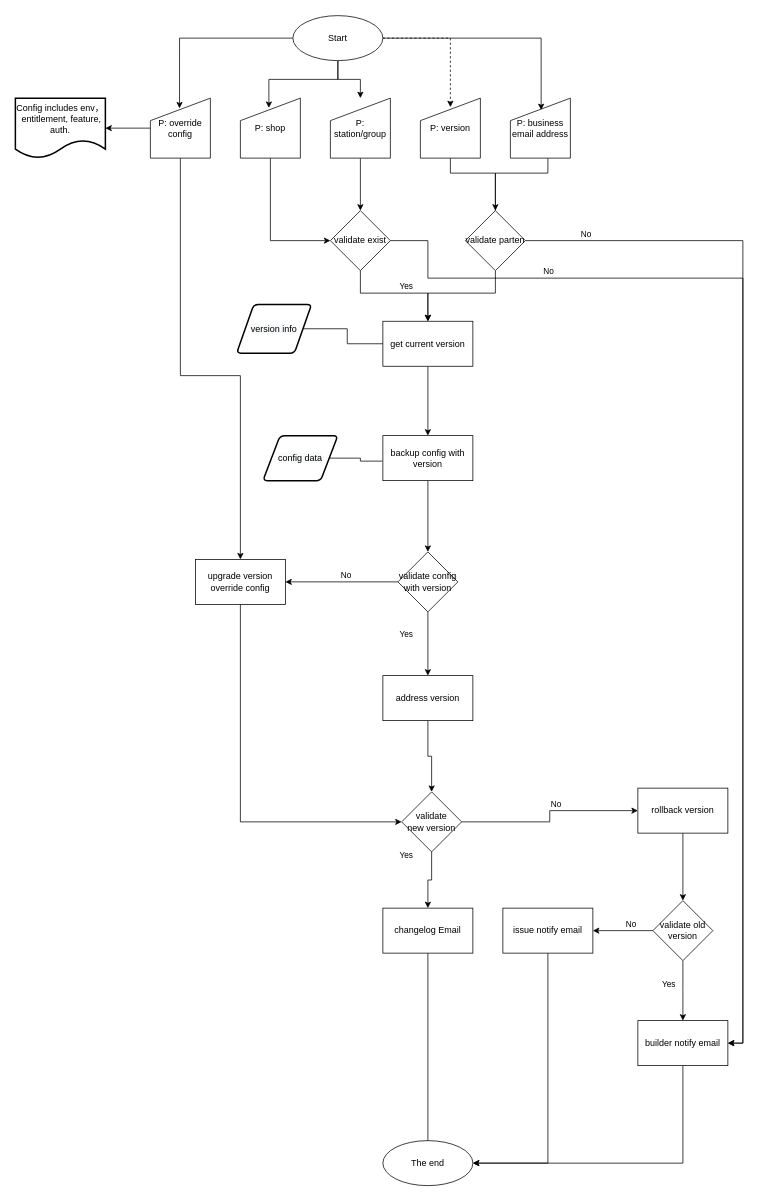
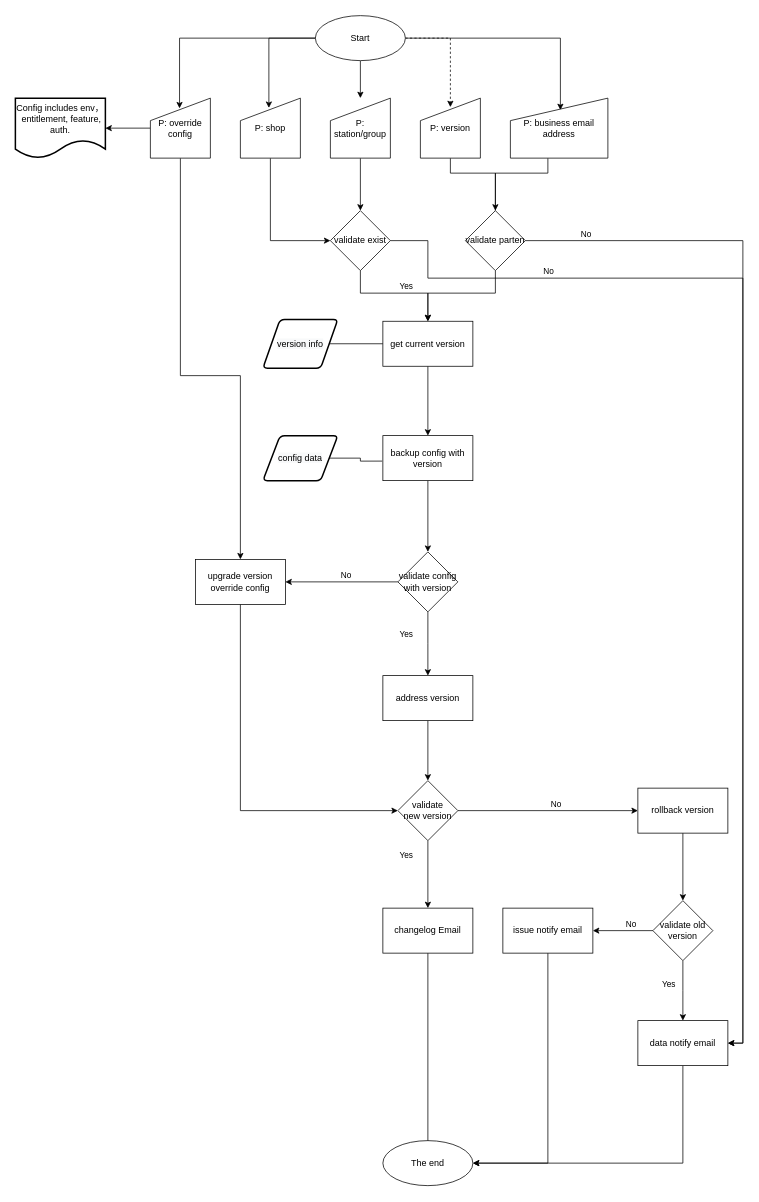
node "Start": moved (338, 38) -> (360, 38)
node "P: business email address": size 60x60 -> 98x60
node "version info": moved (274, 329) -> (300, 344)
node "validate new version": moved (432, 822) -> (428, 810)
node "builder notify email": label "builder notify email" -> "data notify email"
